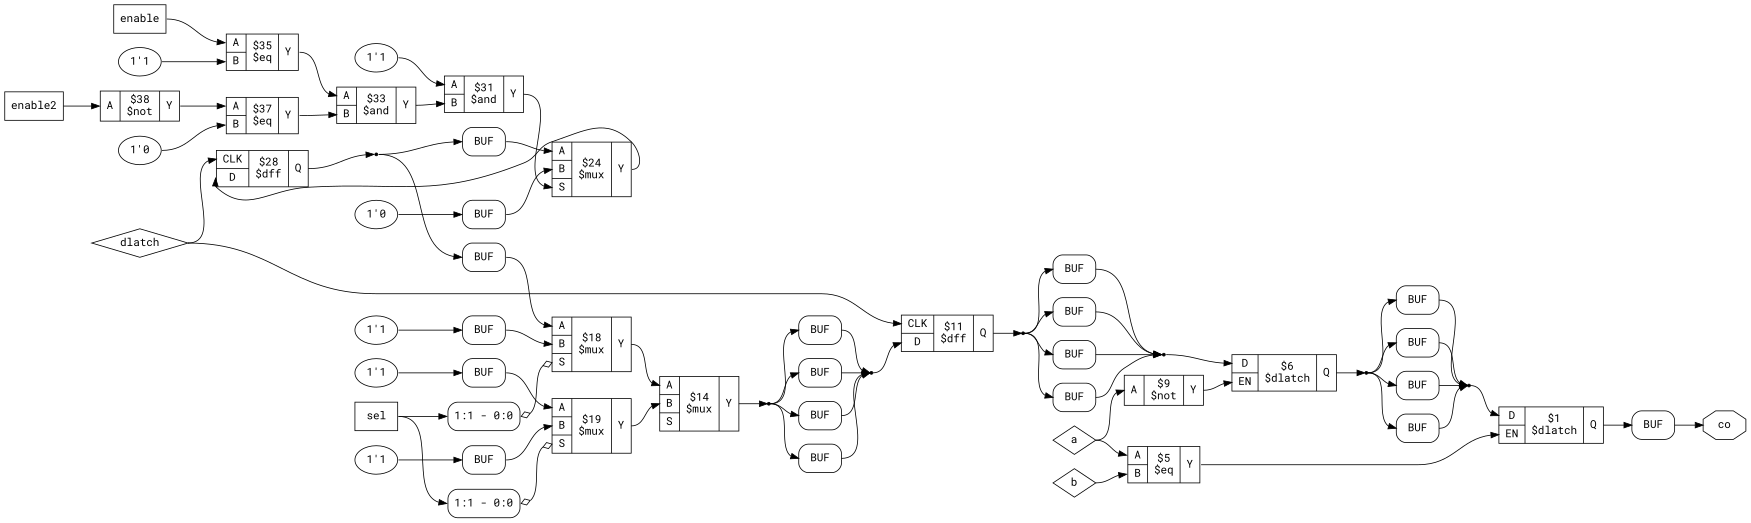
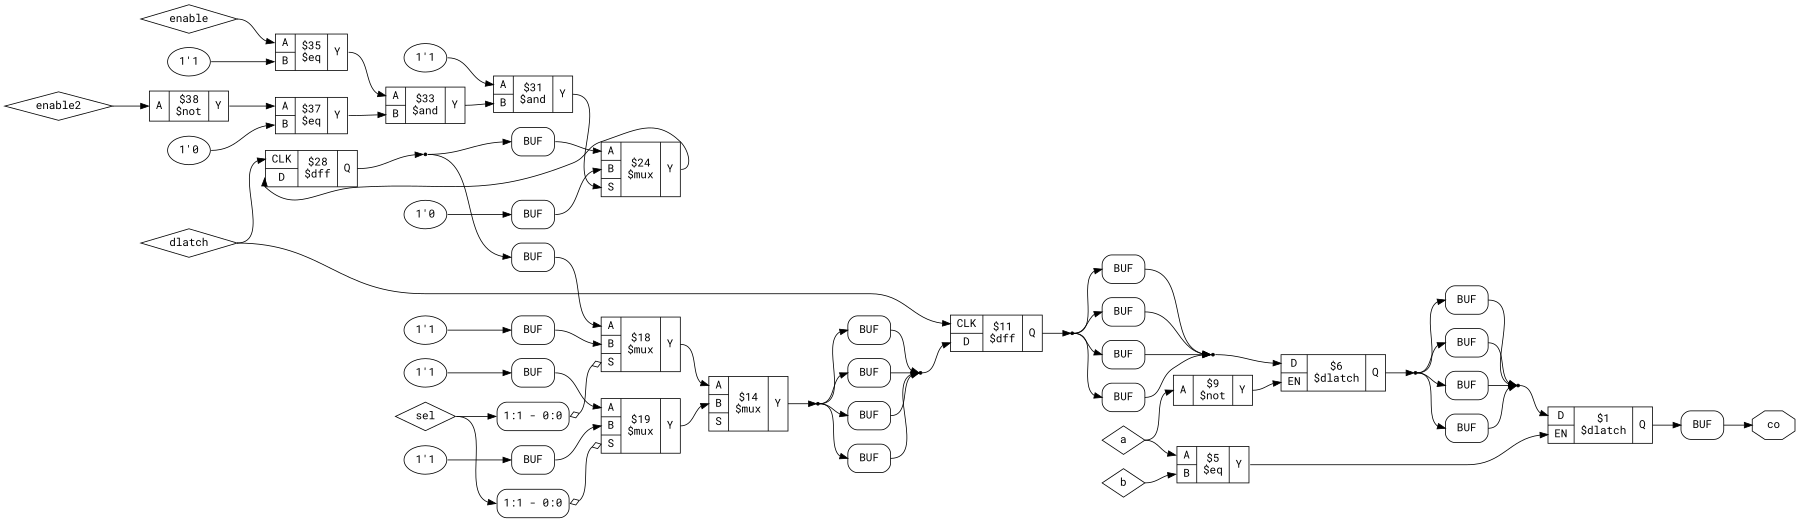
node "enable": shape box -> diamond
node "enable2": shape box -> diamond
node "sel": shape box -> diamond
